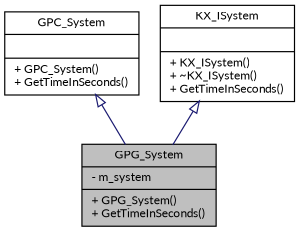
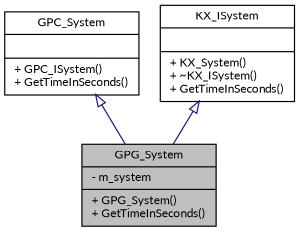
node "KX_ISystem": text "+ KX_ISystem()" -> "+ KX_System()"
node "GPC_System": text "+ GPC_System()" -> "+ GPC_ISystem()"
